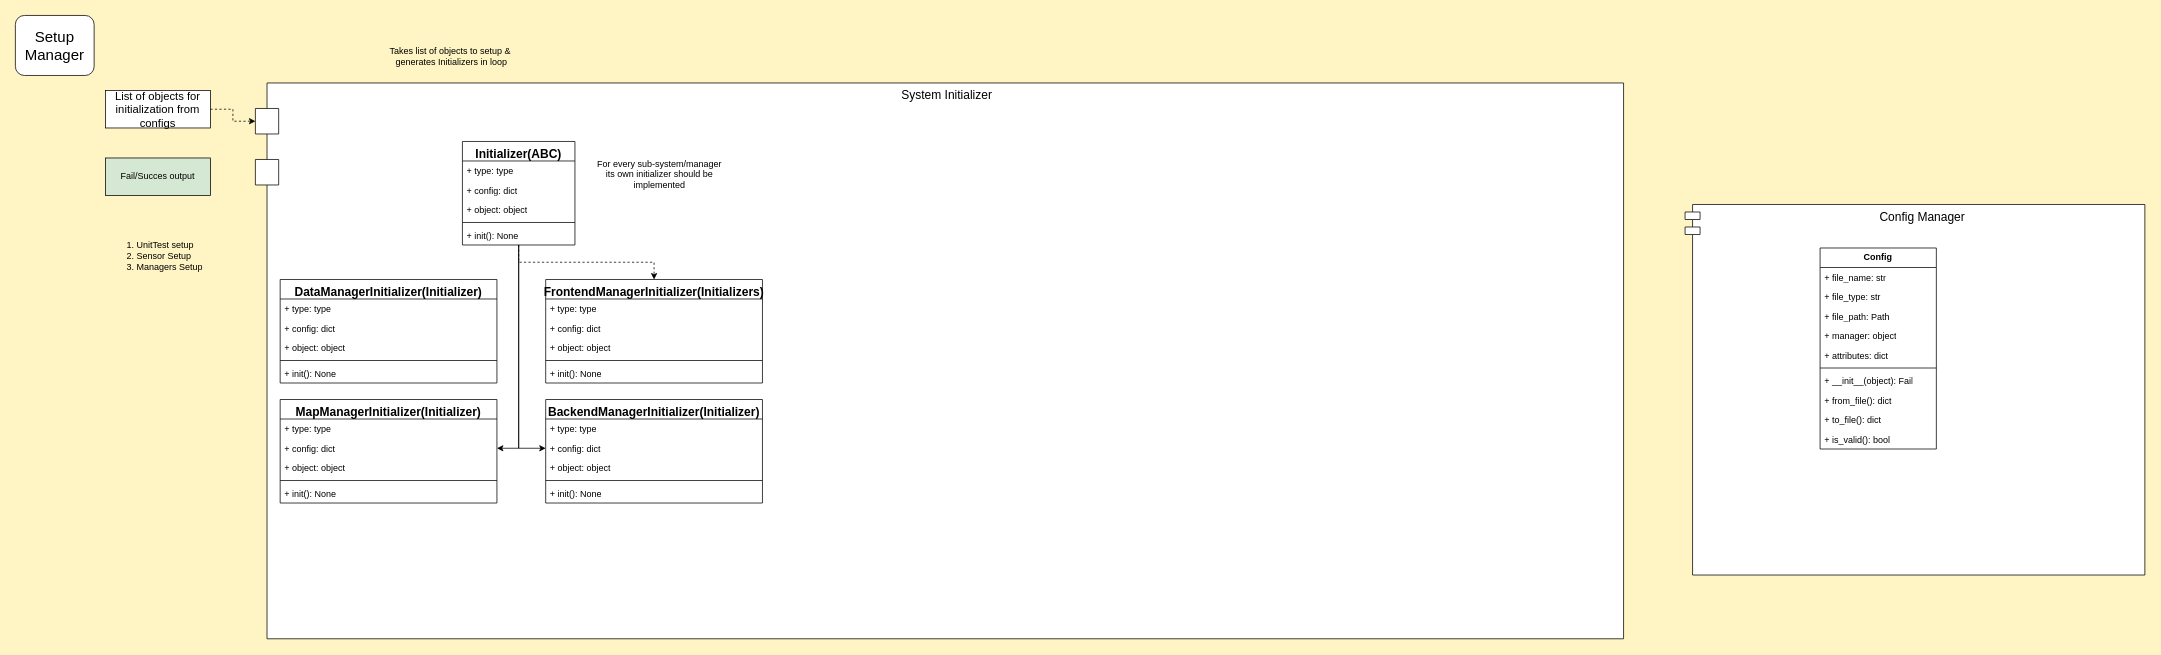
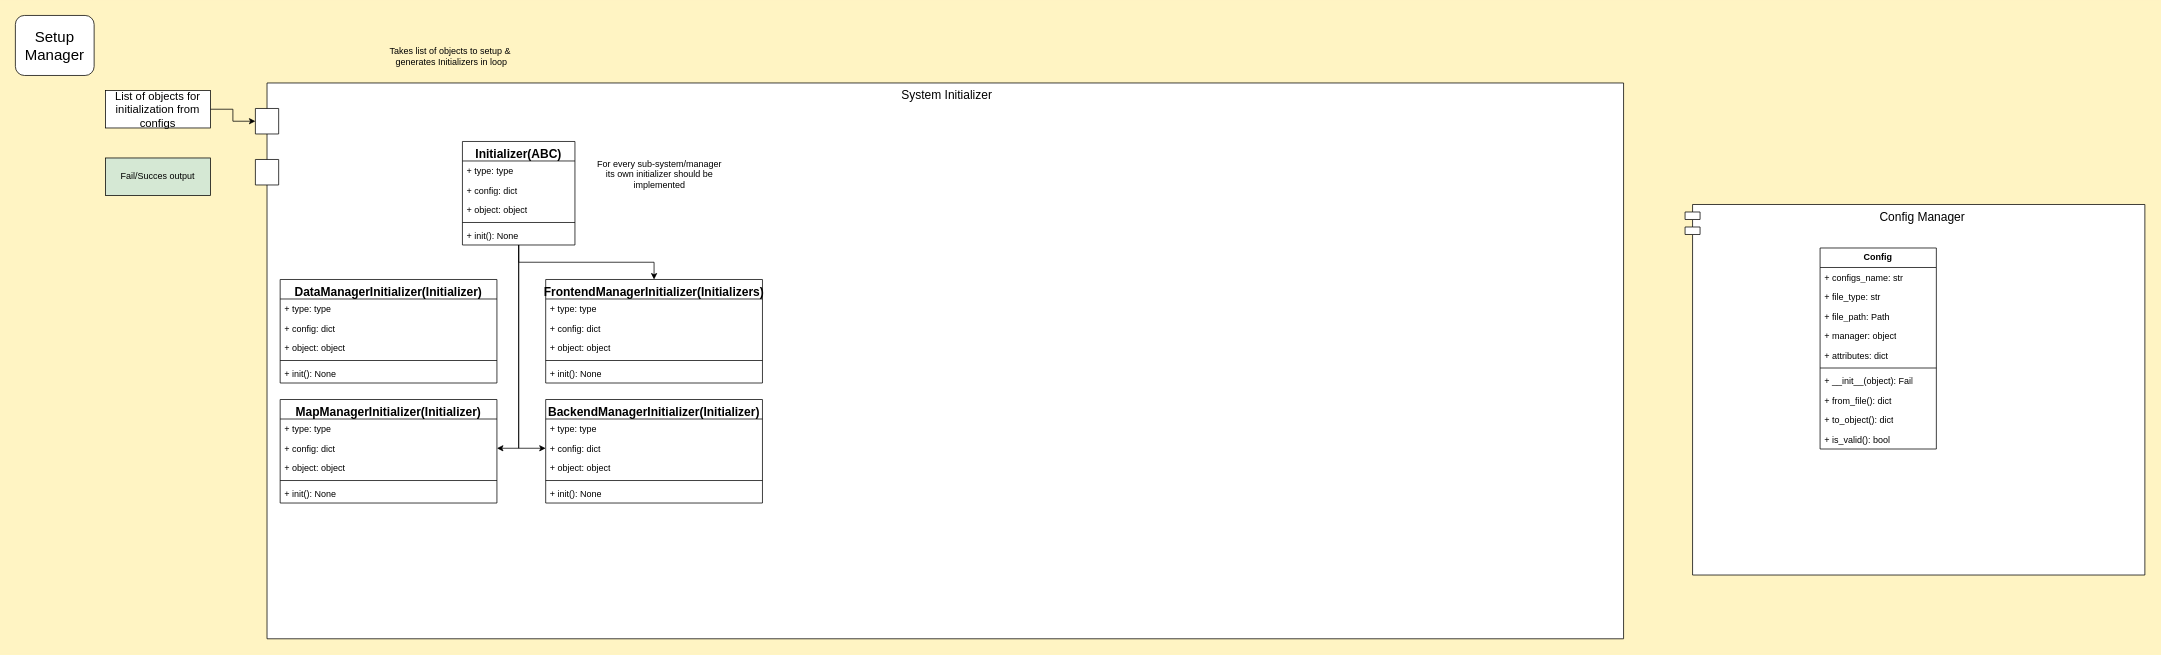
edge "List of objects for initialization from configs" -> "System Initializer": style dashed -> solid
node "UnitTest setup Sensor Setup Managers Setup": removed
edge "Initializer(ABC)" -> "FrontendManagerInitializer(Initializers)": style dashed -> solid
node "+ file_name: str": label "+ file_name: str" -> "+ configs_name: str"
node "+ to_file(): dict": label "+ to_file(): dict" -> "+ to_object(): dict"
